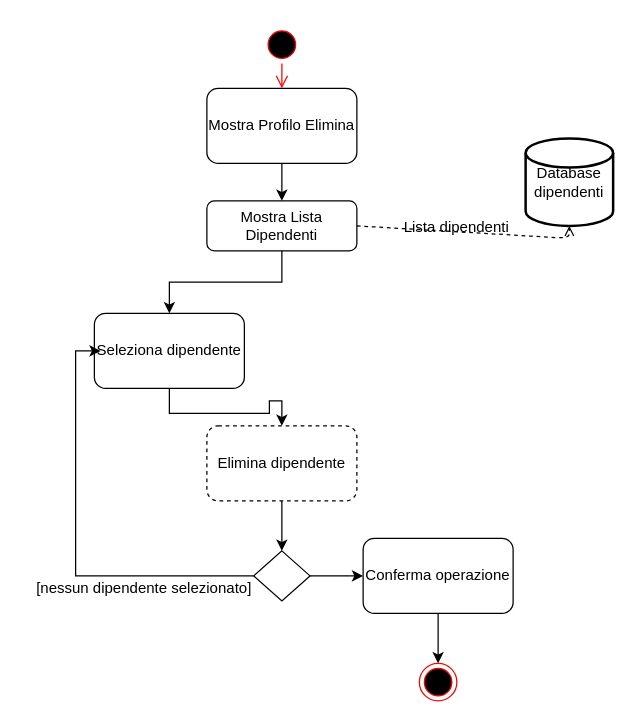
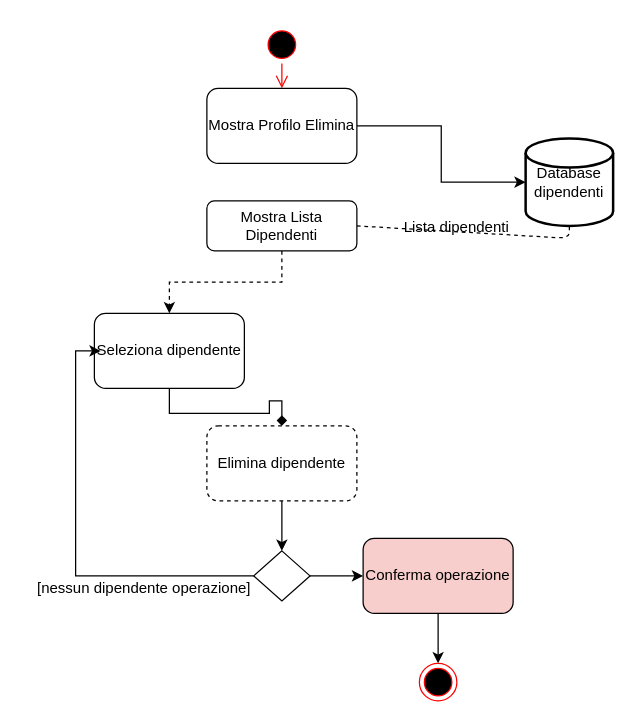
edge "Mostra Profilo Elimina" -> "Mostra Lista Dipendenti": now "Mostra Profilo Elimina" -> "Database dipendenti"
edge "Mostra Lista Dipendenti" -> "Database dipendenti": arrowhead open -> none
edge "Mostra Lista Dipendenti" -> "Seleziona dipendente": style solid -> dashed
edge "Seleziona dipendente" -> "Elimina dipendente": arrowhead classic -> diamond
node "Conferma operazione": fillcolor #ffffff -> #f8cecc
node "[nessun dipendente selezionato]": label "[nessun dipendente selezionato]" -> "[nessun dipendente operazione]"
